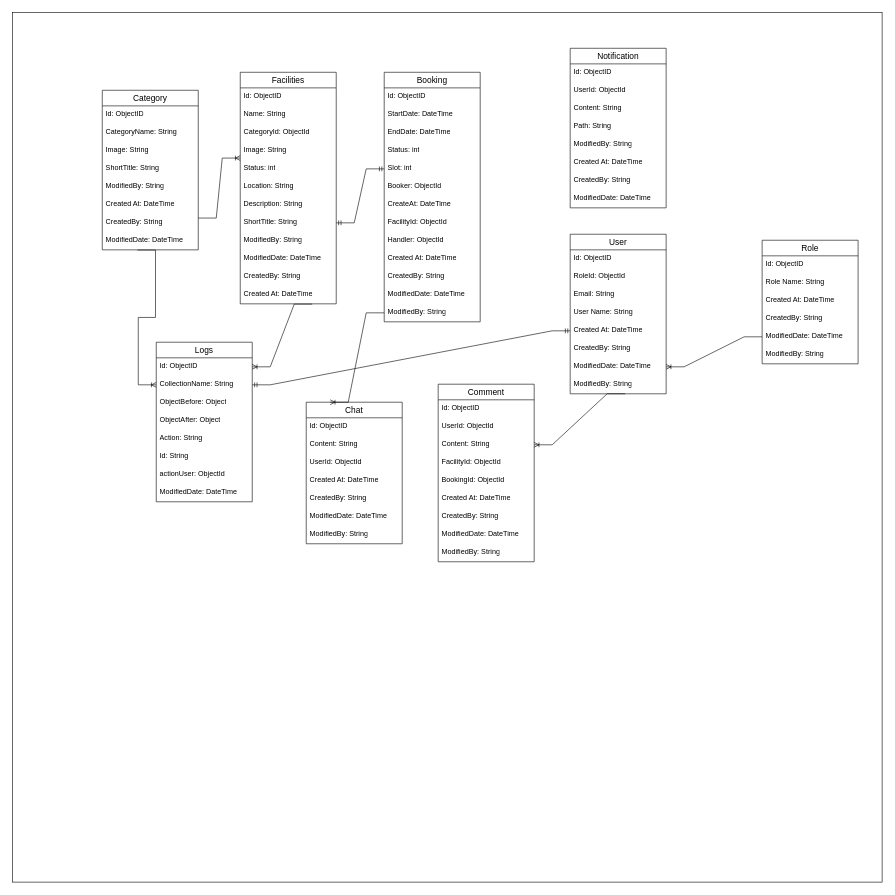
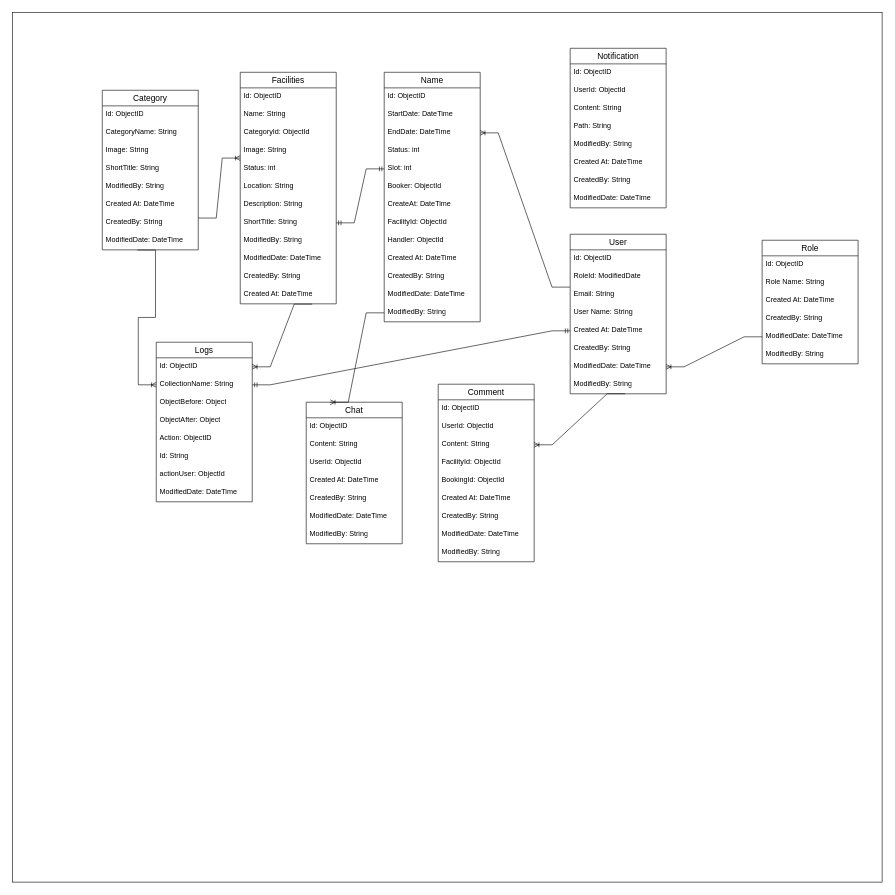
node "Booking": label "Booking" -> "Name"
edge "Email: String" -> "EndDate: DateTime": added
node "RoleId: ObjectId": label "RoleId: ObjectId" -> "RoleId: ModifiedDate"
node "Action: String": label "Action: String" -> "Action: ObjectID"
